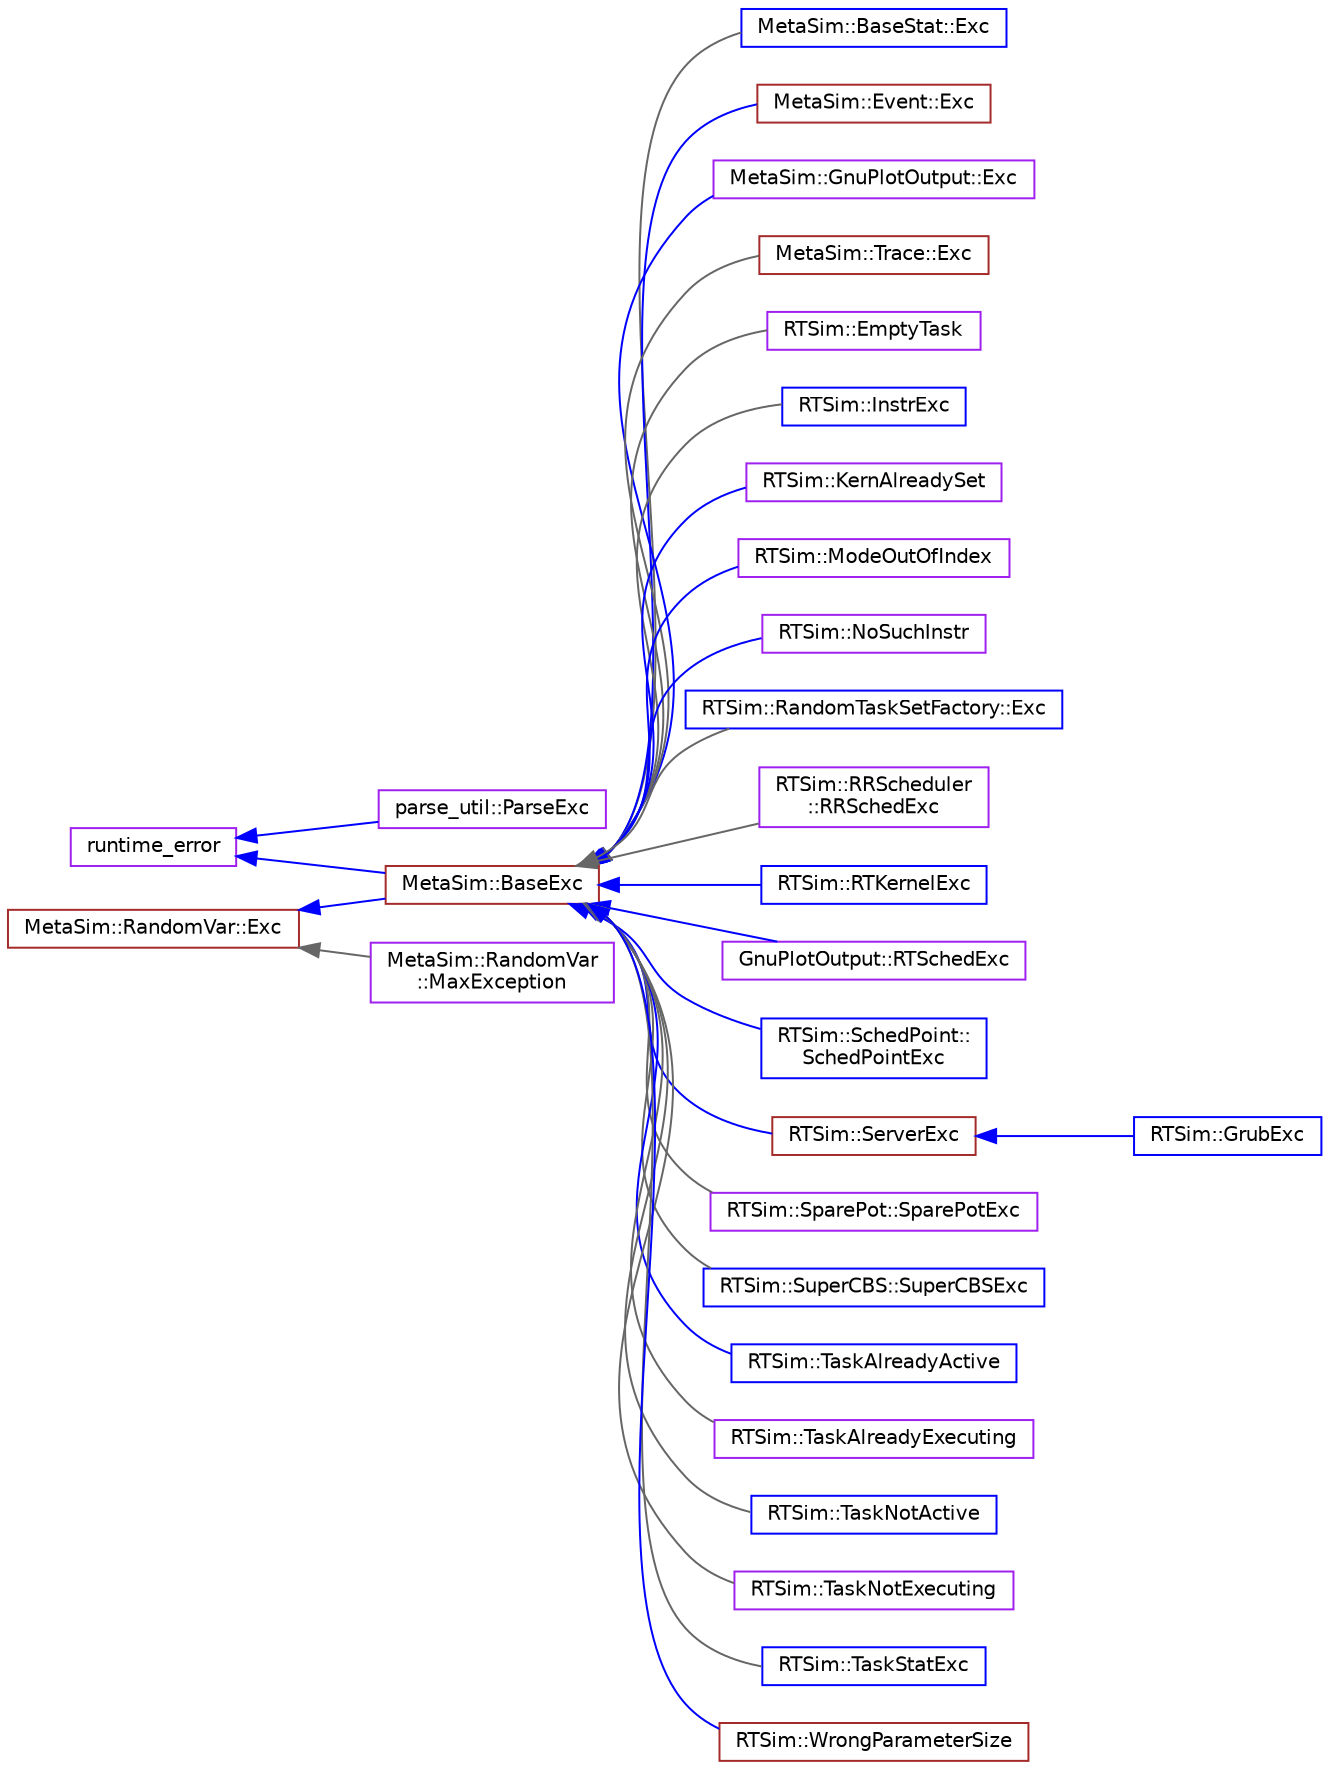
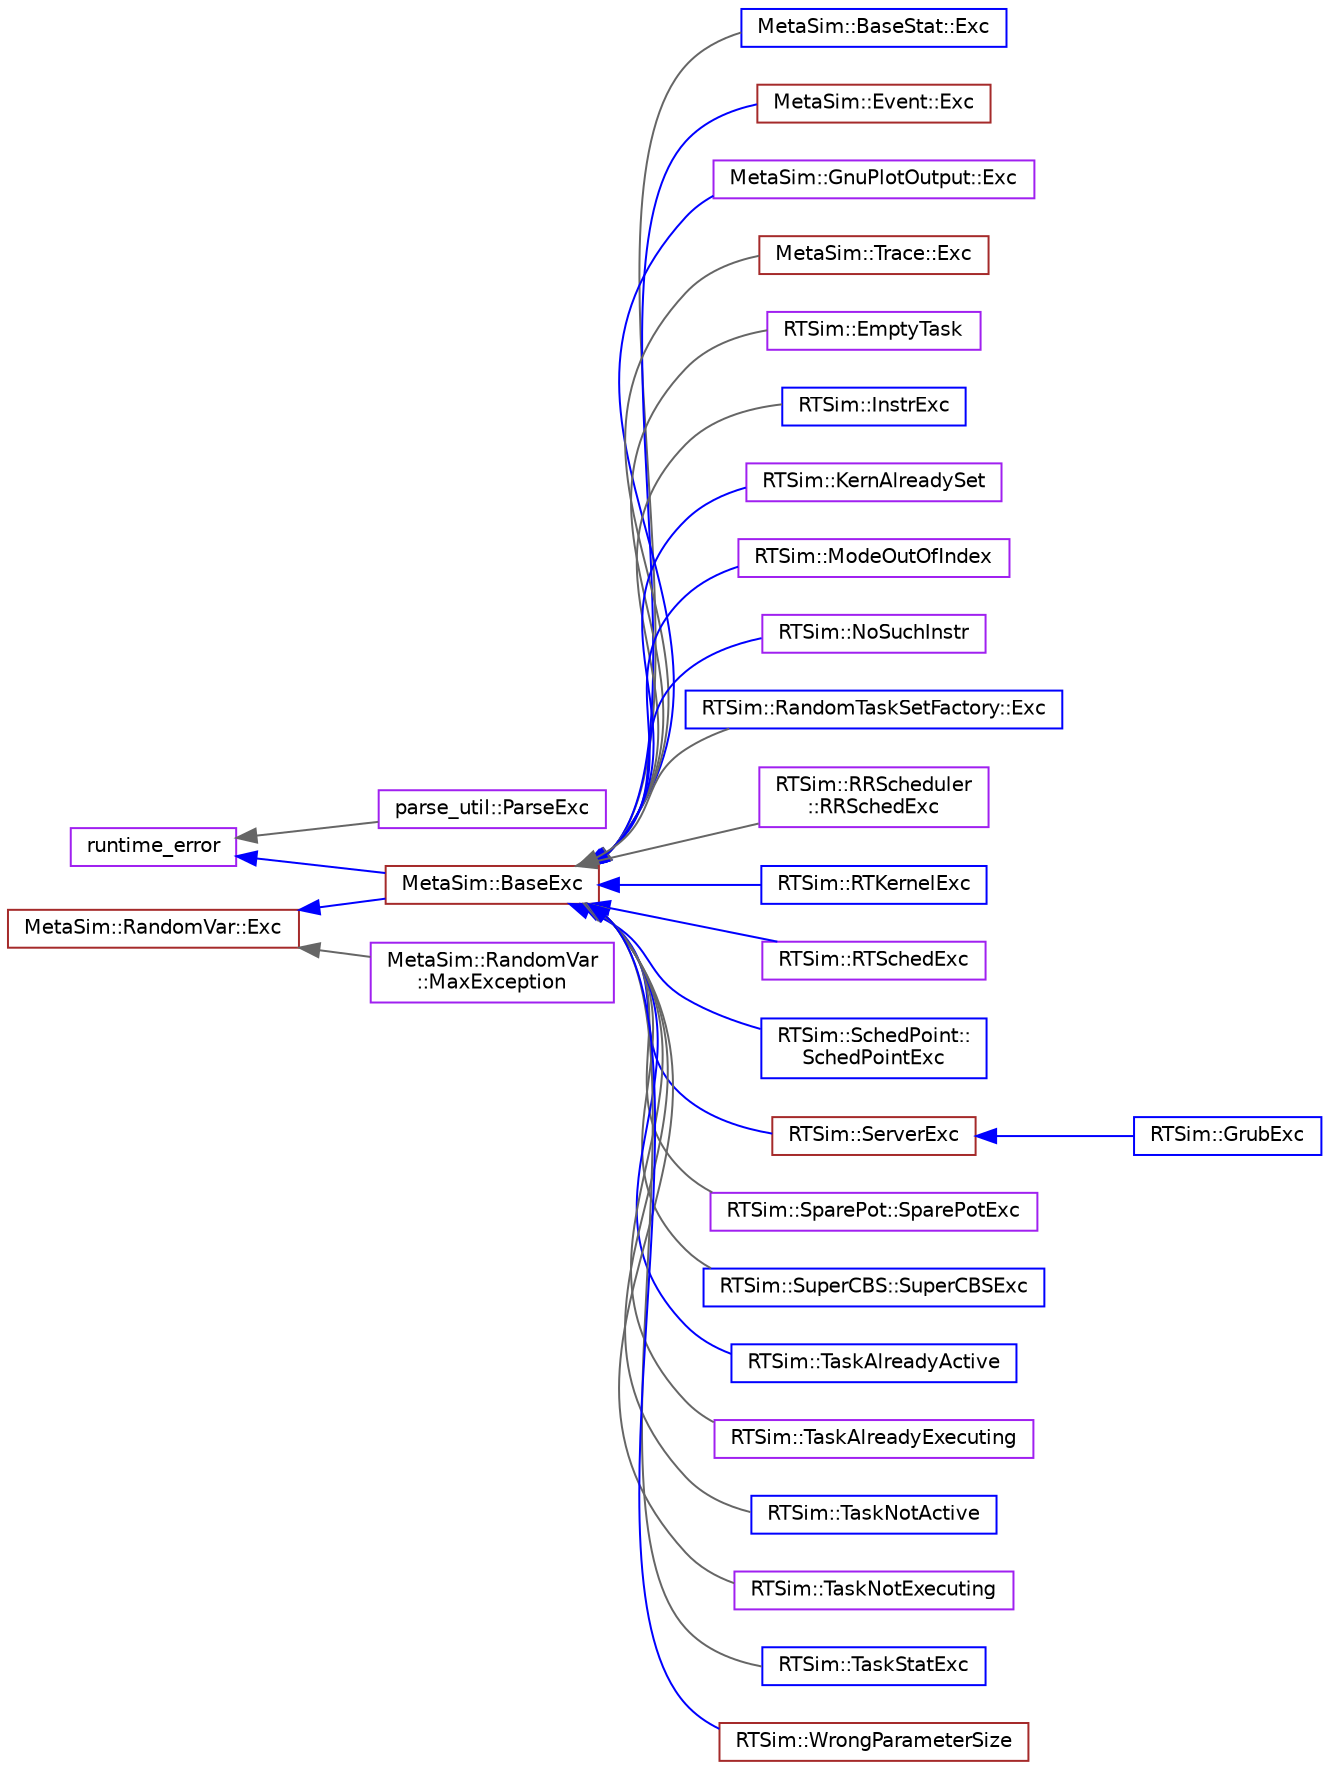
edge "parse_util::ParseExc" -> "runtime_error": color blue -> gray40
node "GnuPlotOutput::RTSchedExc": label "GnuPlotOutput::RTSchedExc" -> "RTSim::RTSchedExc"
